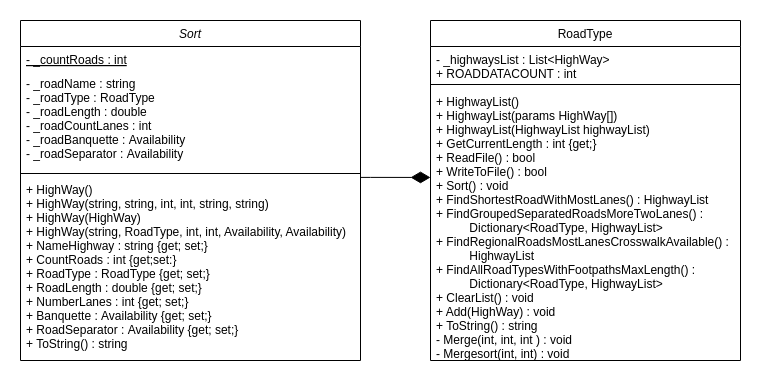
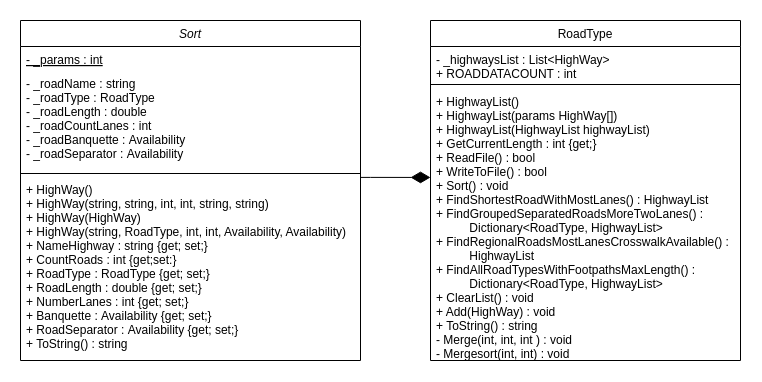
node "- _countRoads : int": label "- _countRoads : int" -> "- _params : int"
